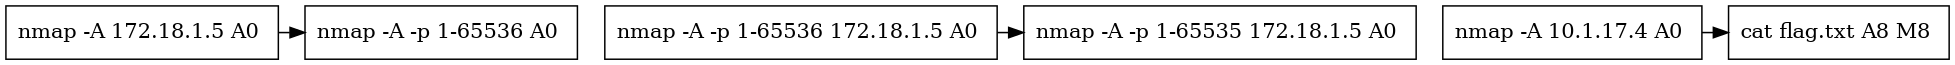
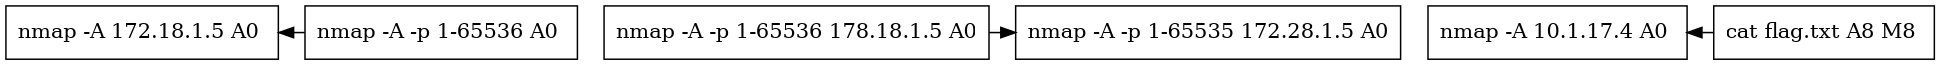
edge "nmap -A 172.18.1.5 A0" -> "nmap -A -p 1-65536 A0": reversed
node "nmap -A -p 1-65536 172.18.1.5 A0": label "nmap -A -p 1-65536 172.18.1.5 A0" -> "nmap -A -p 1-65536 178.18.1.5 A0"
node "nmap -A -p 1-65535 172.18.1.5 A0": label "nmap -A -p 1-65535 172.18.1.5 A0" -> "nmap -A -p 1-65535 172.28.1.5 A0"
edge "nmap -A 10.1.17.4 A0" -> "cat flag.txt A8 M8": reversed
